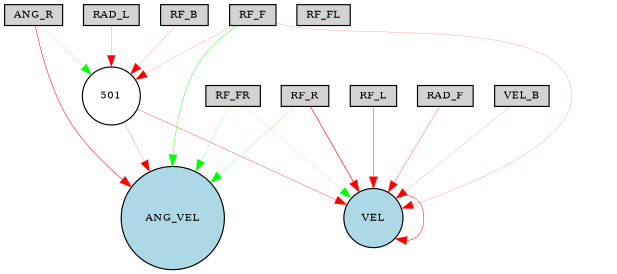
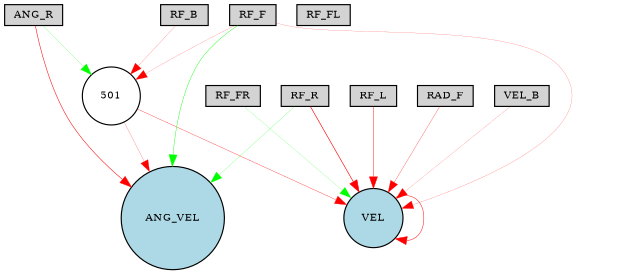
node "RAD_L": removed
edge "RF_FR" -> "ANG_VEL": removed
